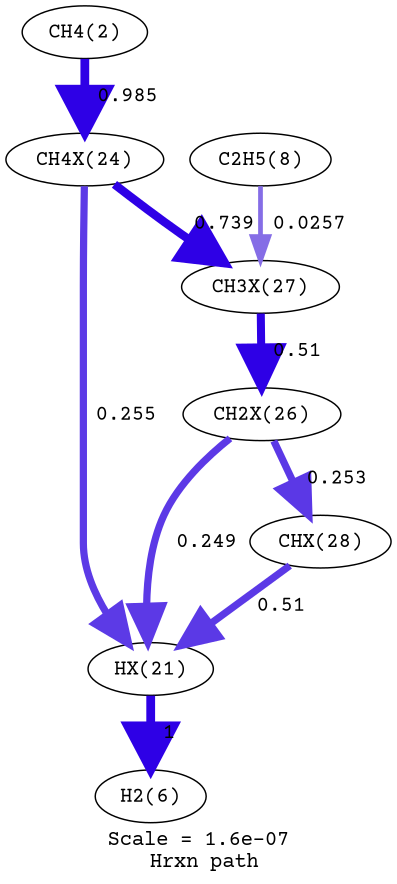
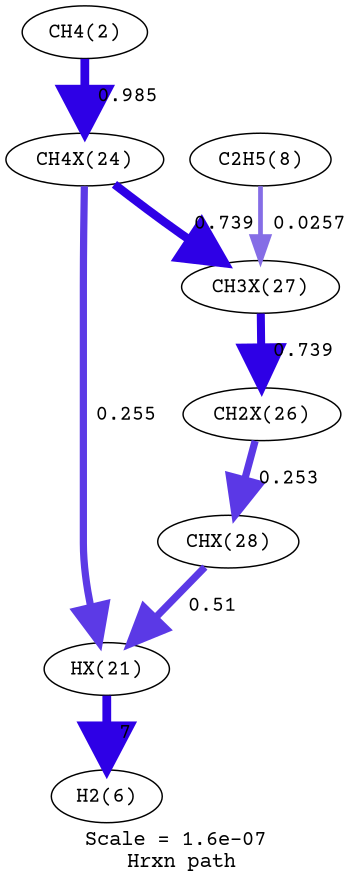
edge "CH3X(27)" -> "CH2X(26)": label " 0.51" -> " 0.739"
edge "CH2X(26)" -> "HX(21)": removed, label "0.249"
edge "HX(21)" -> "H2(6)": label " 1" -> " 7"
